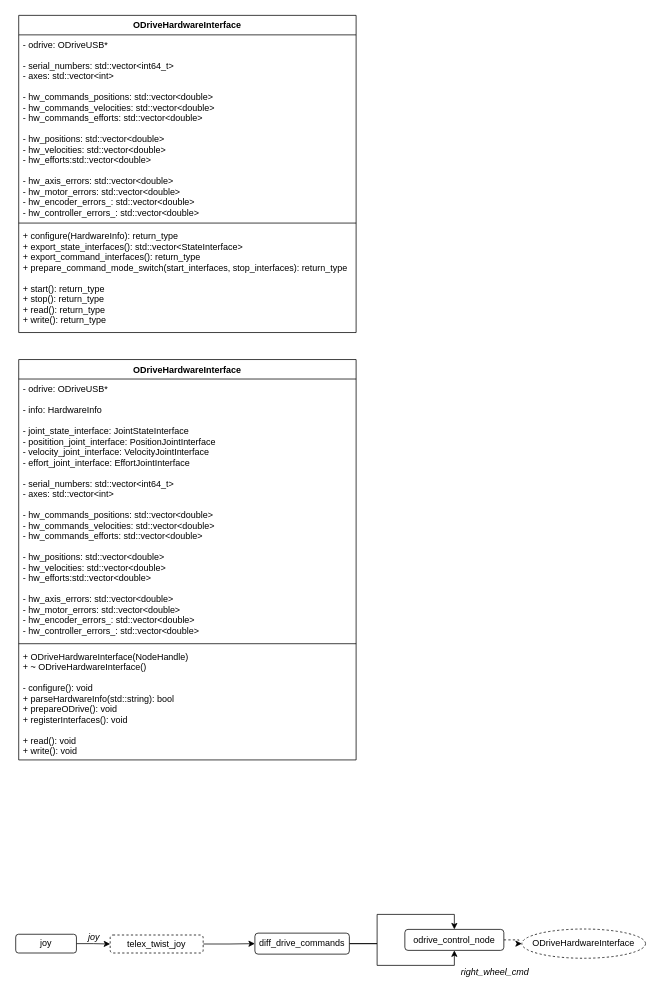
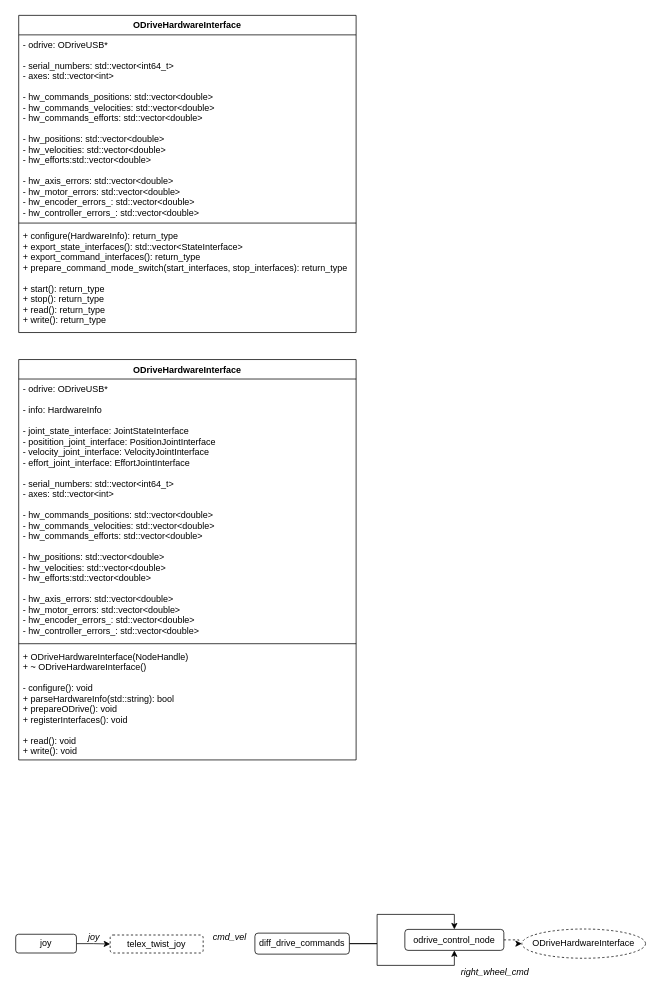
node "cmd_vel": added
edge "telex_twist_joy" -> "diff_drive_commands": removed
